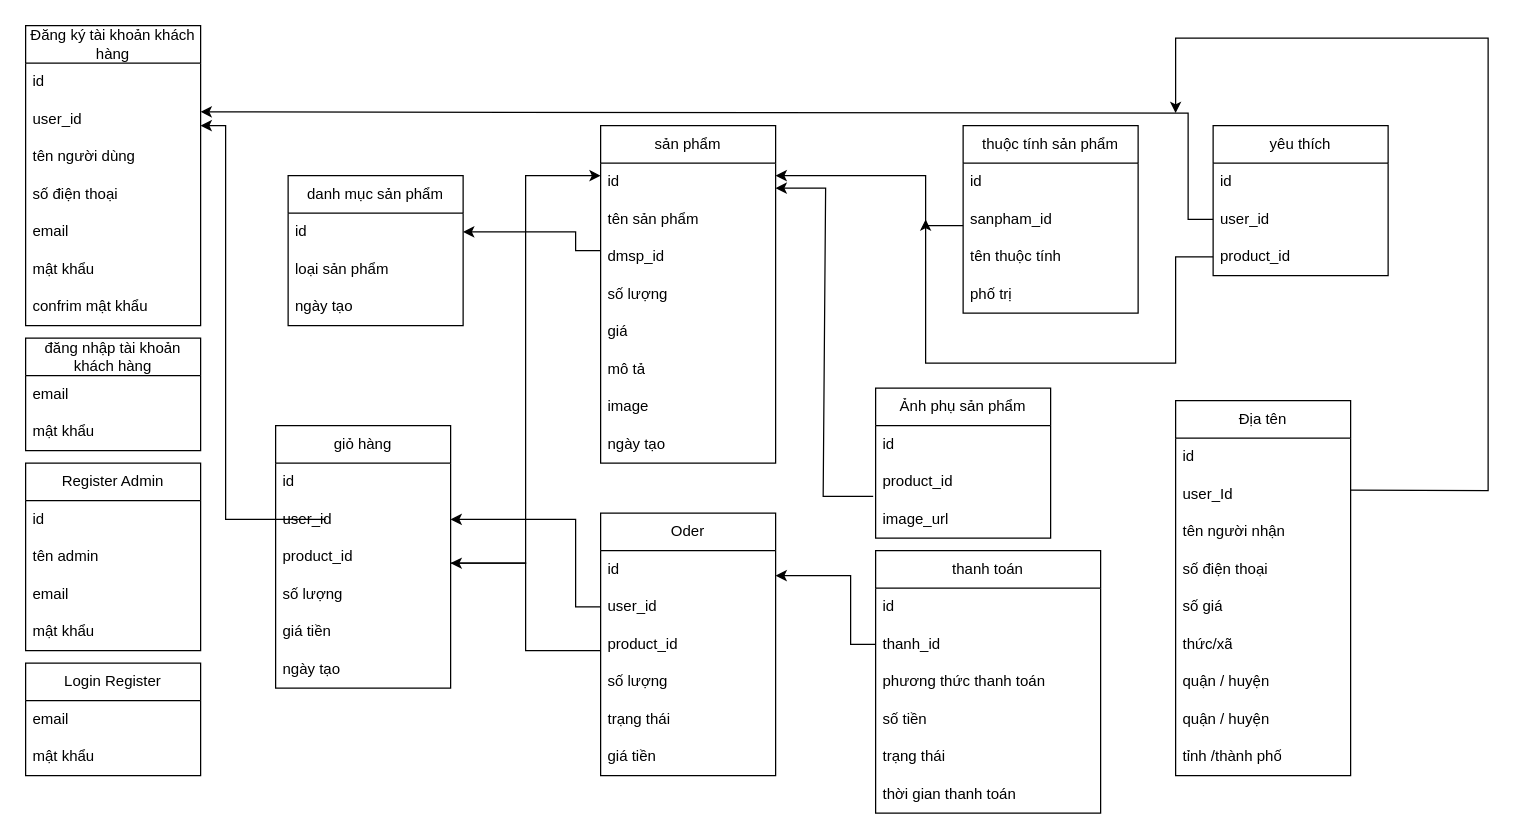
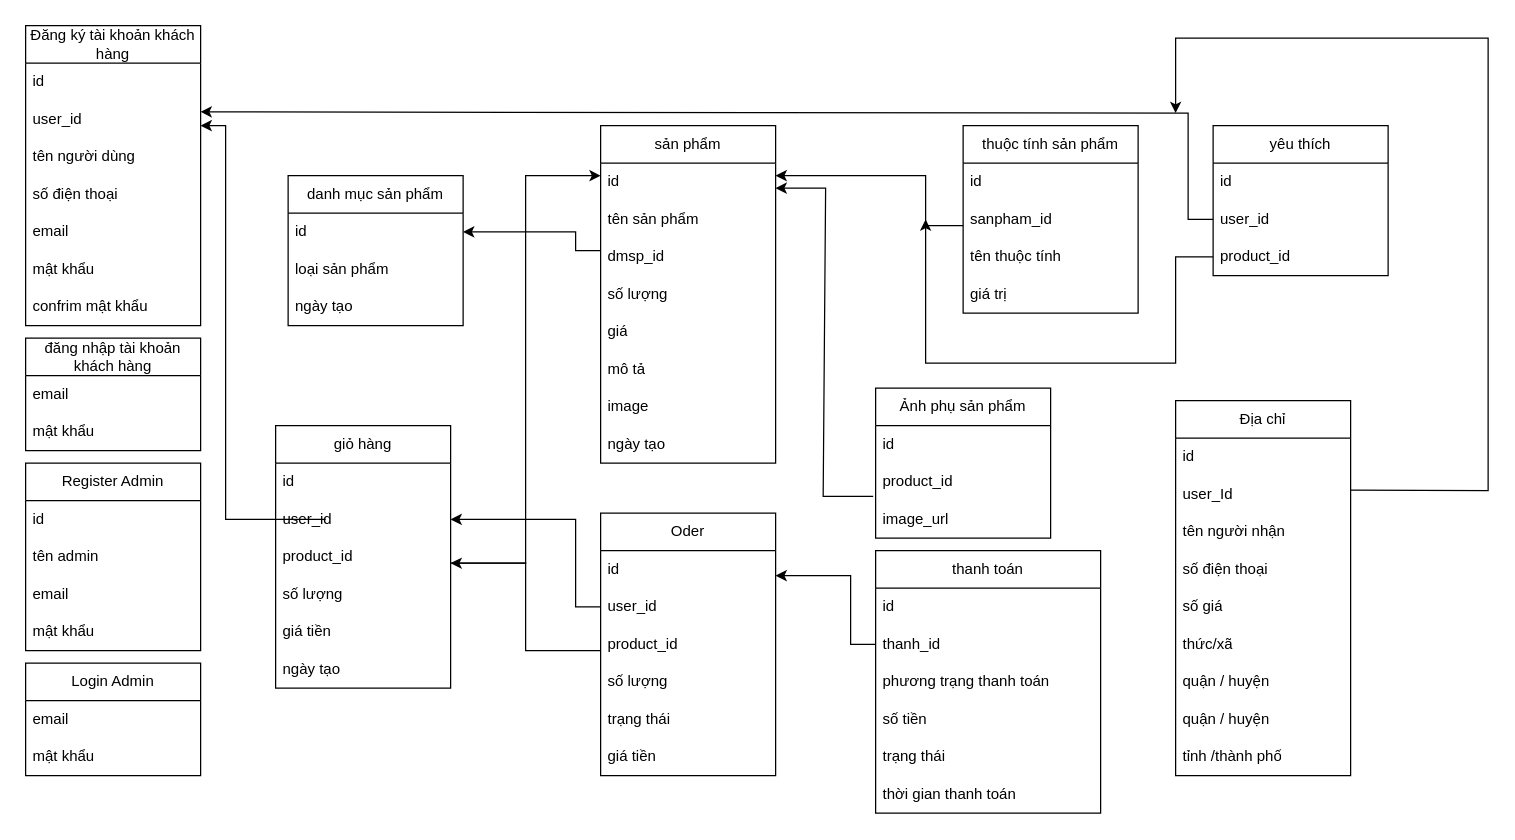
node "phố trị": label "phố trị" -> "giá trị"
node "Địa tên": label "Địa tên" -> "Địa chỉ"
node "Login Register": label "Login Register" -> "Login Admin"
node "phương thức thanh toán": label "phương thức thanh toán" -> "phương trạng thanh toán"
